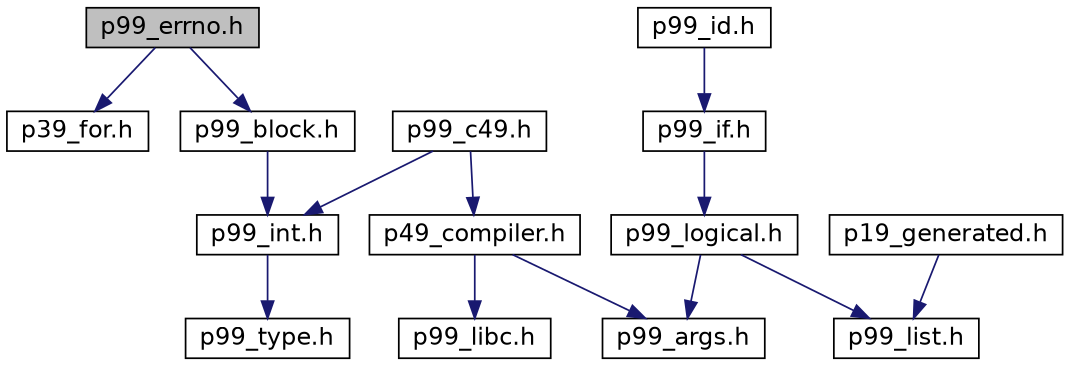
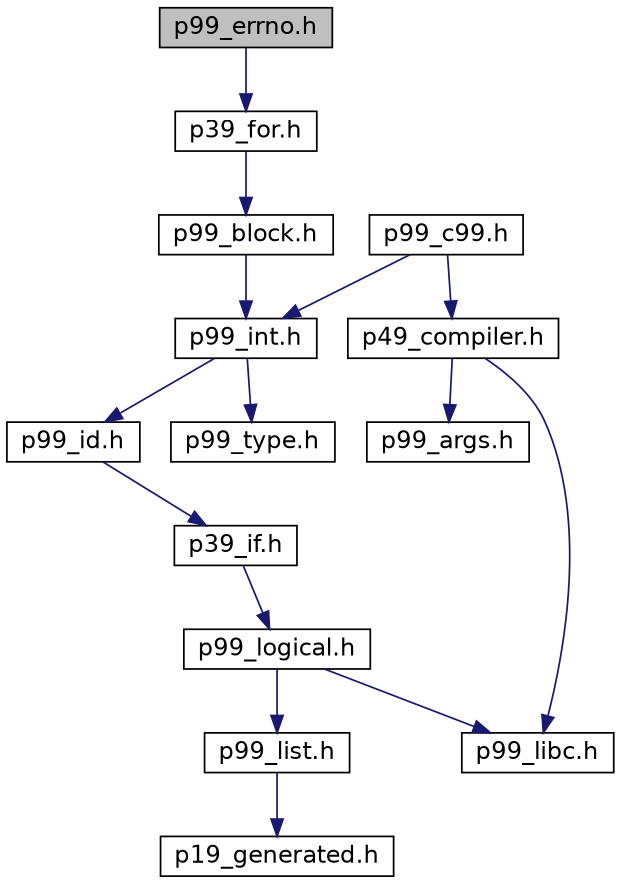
edge "p99_errno.h" -> "p99_block.h": now "p39_for.h" -> "p99_block.h"
node "p99_c49.h": label "p99_c49.h" -> "p99_c99.h"
node "p99_if.h": label "p99_if.h" -> "p39_if.h"
edge "p99_logical.h" -> "p99_args.h": now "p99_logical.h" -> "p99_libc.h"
edge "p19_generated.h" -> "p99_list.h": reversed
edge "p99_int.h" -> "p99_id.h": added
